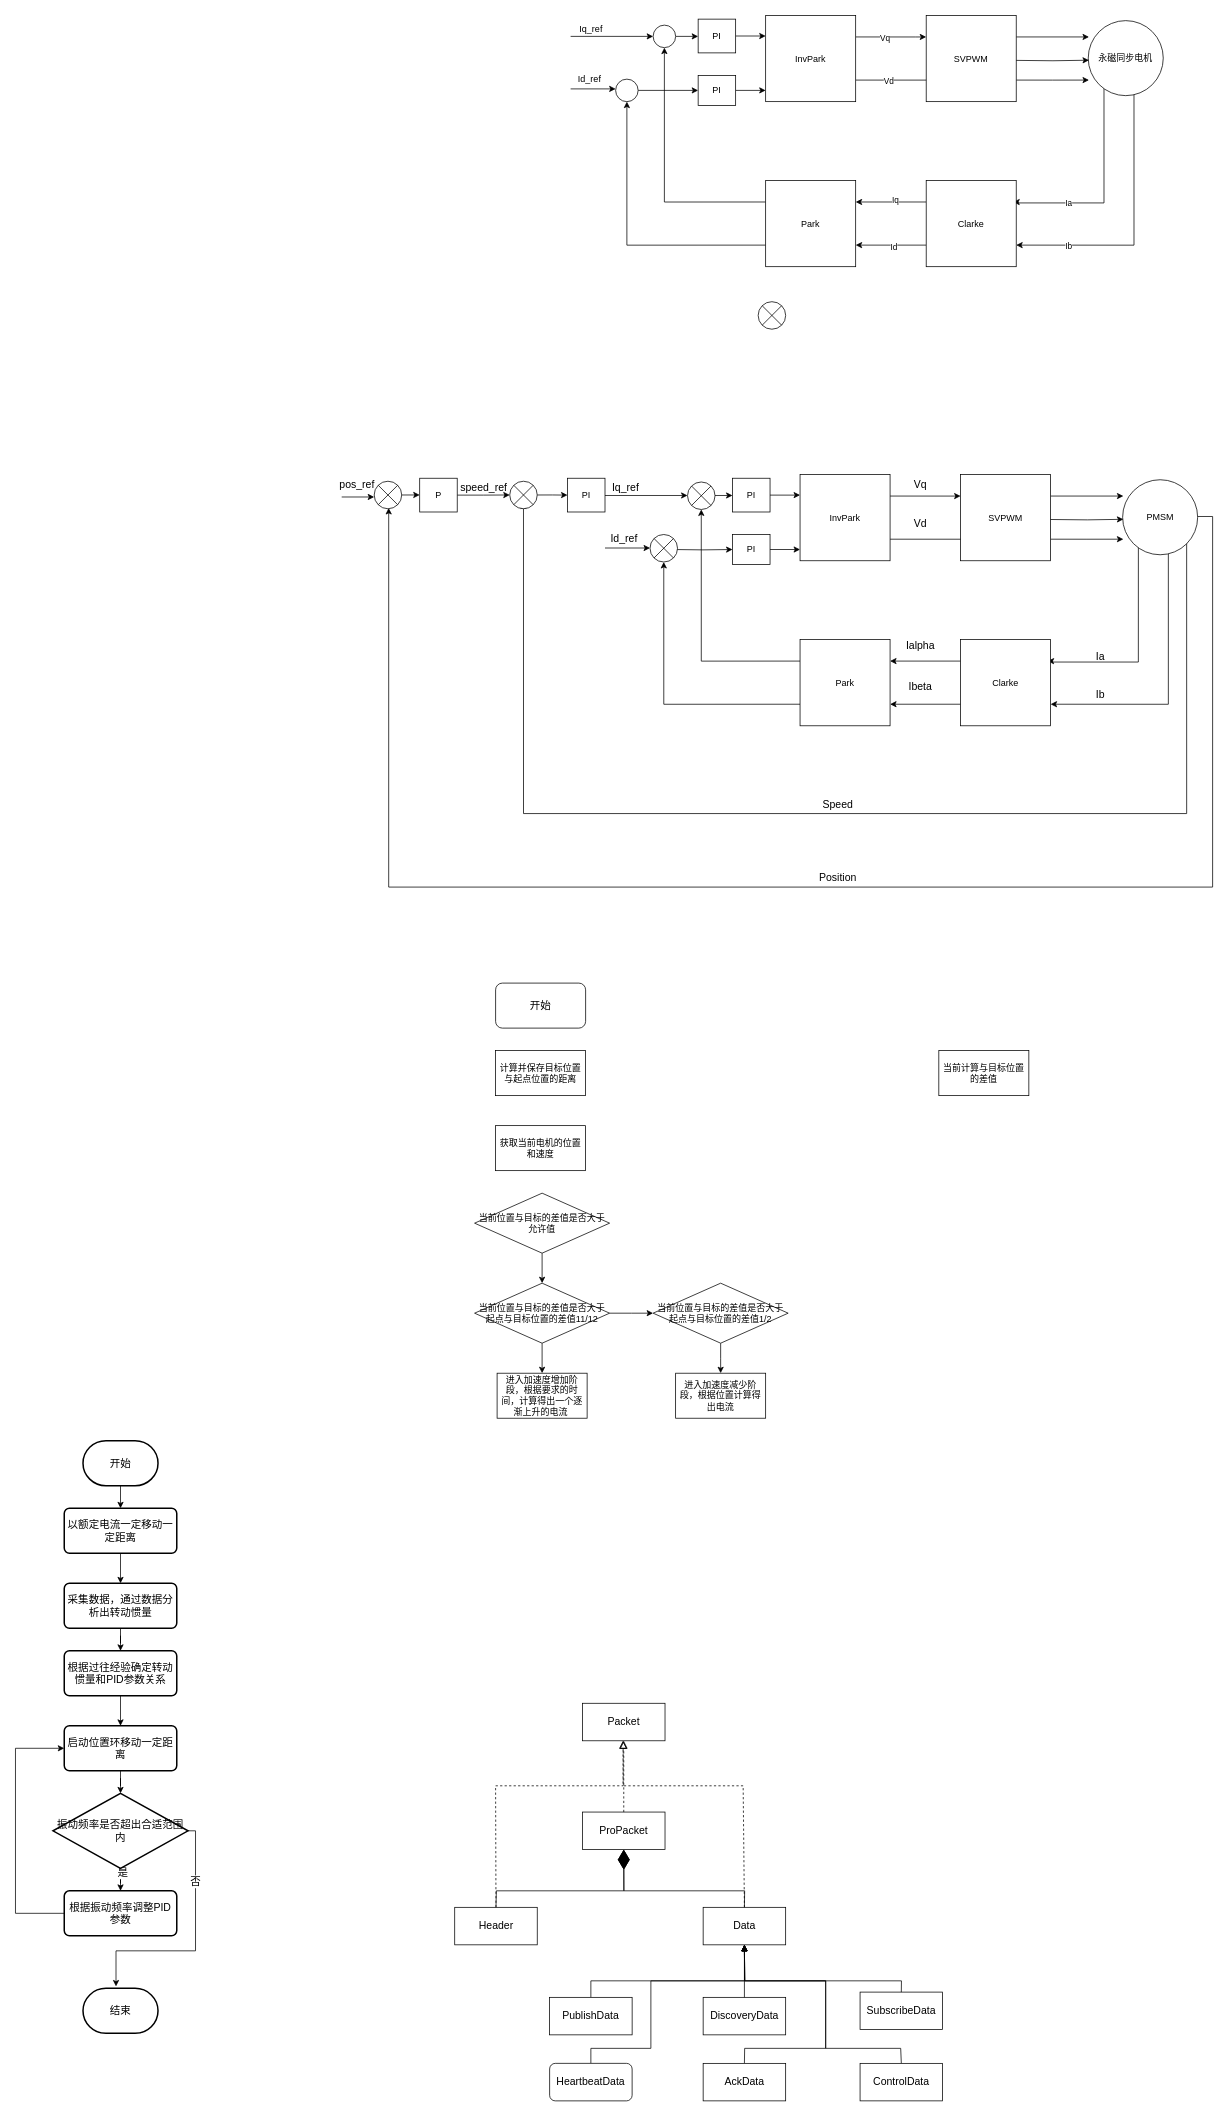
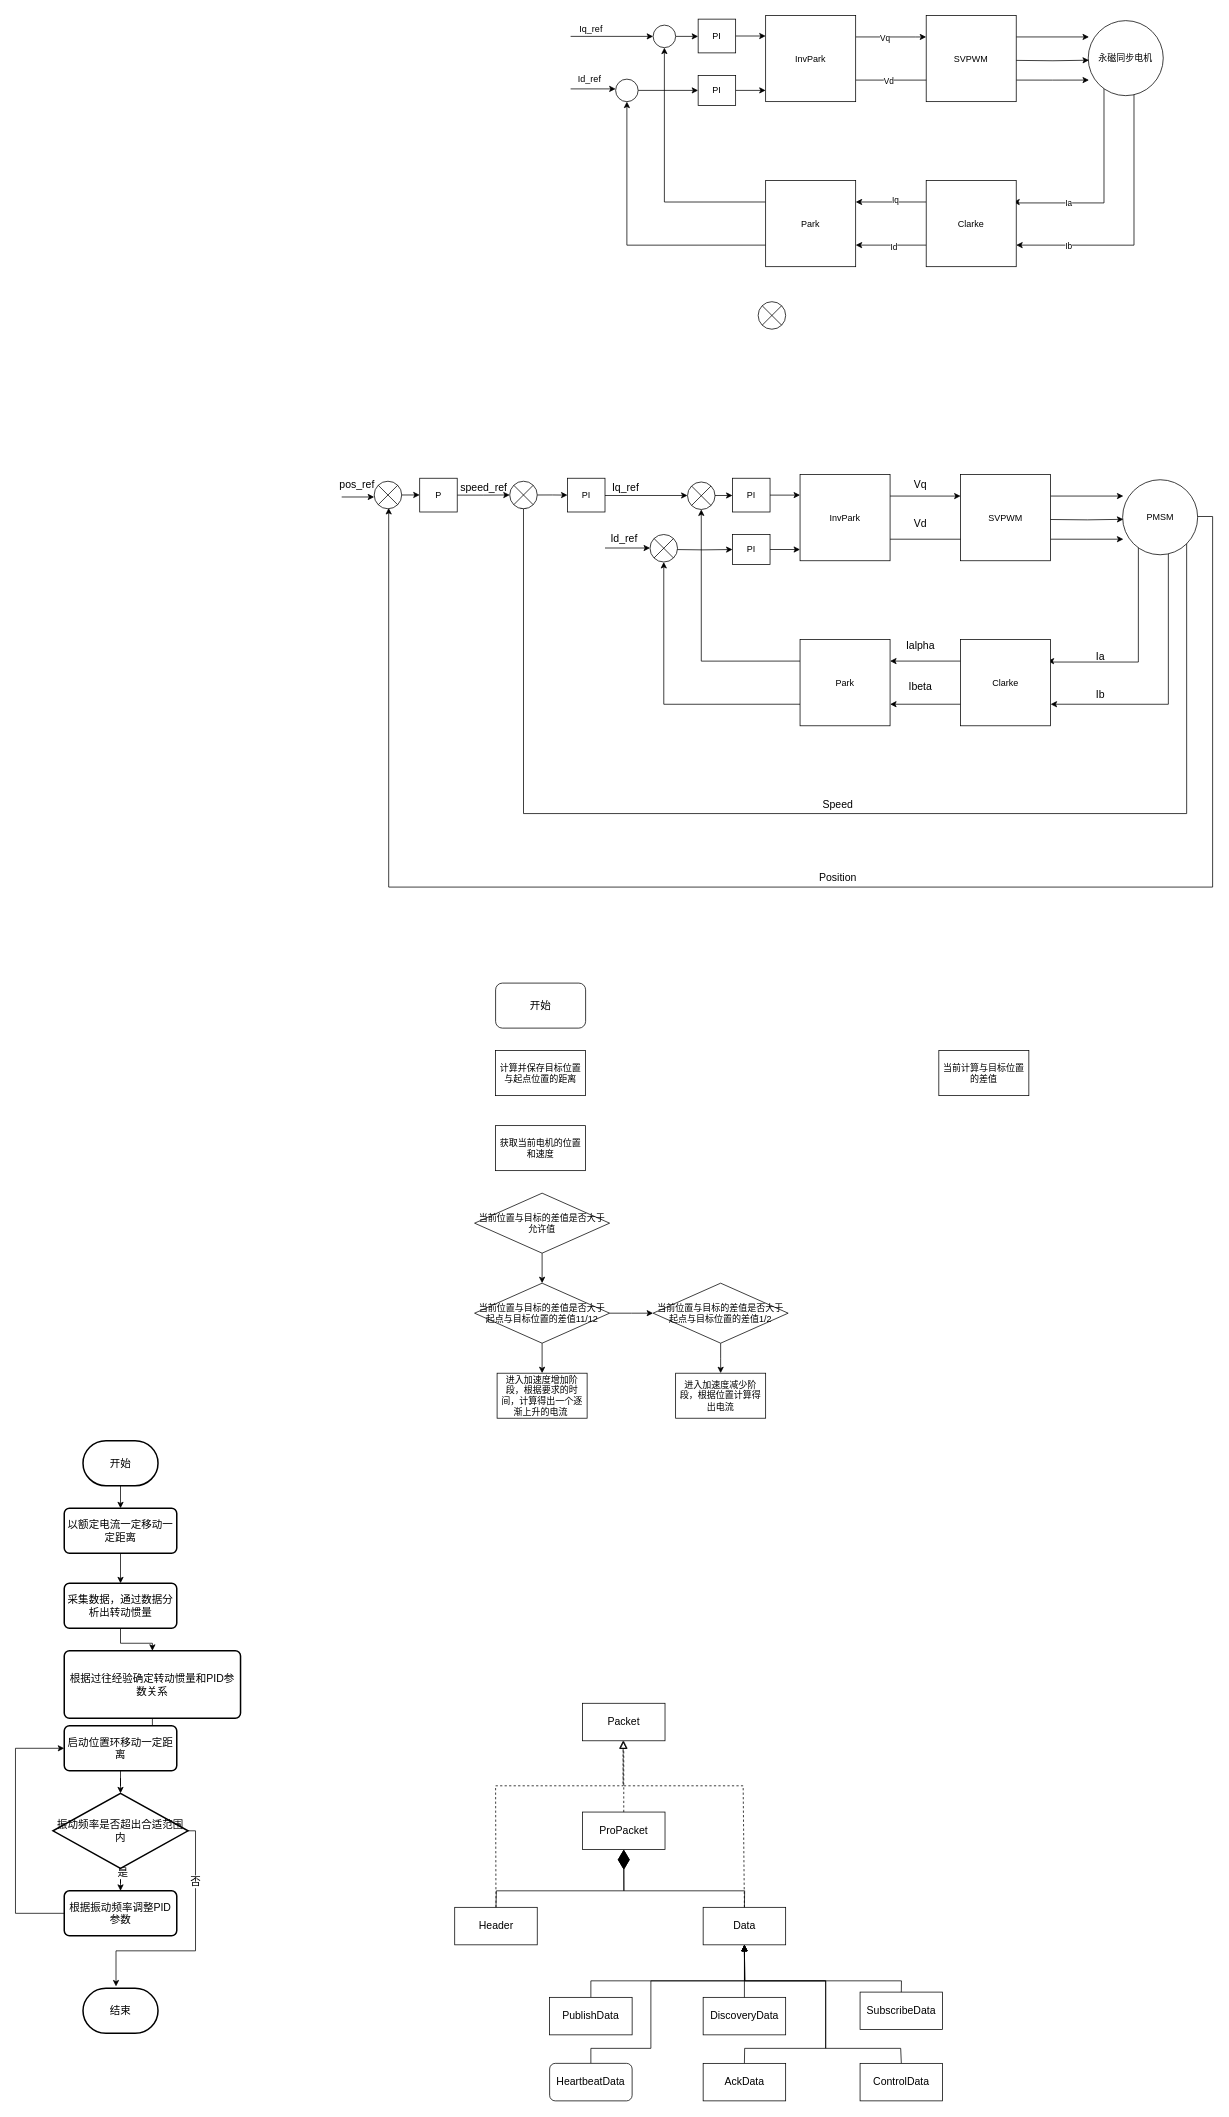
node "根据过往经验确定转动惯量和PID参数关系": size 113x45 -> 176x68
